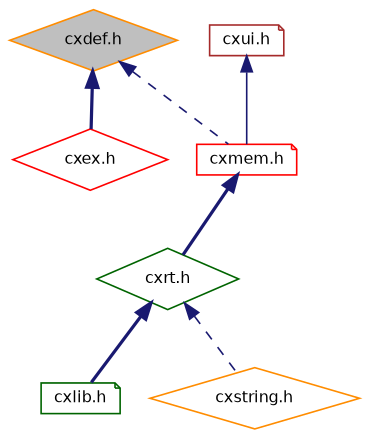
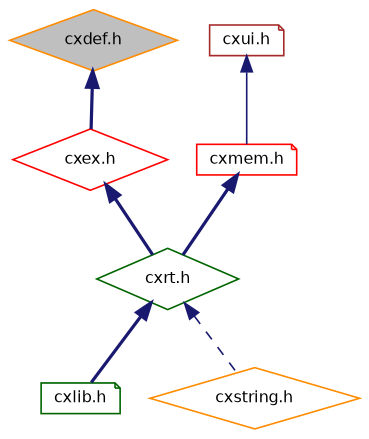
edge "cxmem.h" -> "cxdef.h": removed
edge "cxrt.h" -> "cxex.h": added
